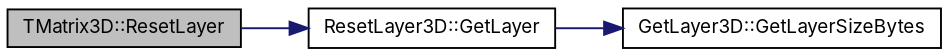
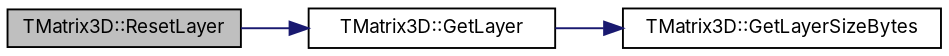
node "ResetLayer3D::GetLayer": label "ResetLayer3D::GetLayer" -> "TMatrix3D::GetLayer"
node "GetLayer3D::GetLayerSizeBytes": label "GetLayer3D::GetLayerSizeBytes" -> "TMatrix3D::GetLayerSizeBytes"
